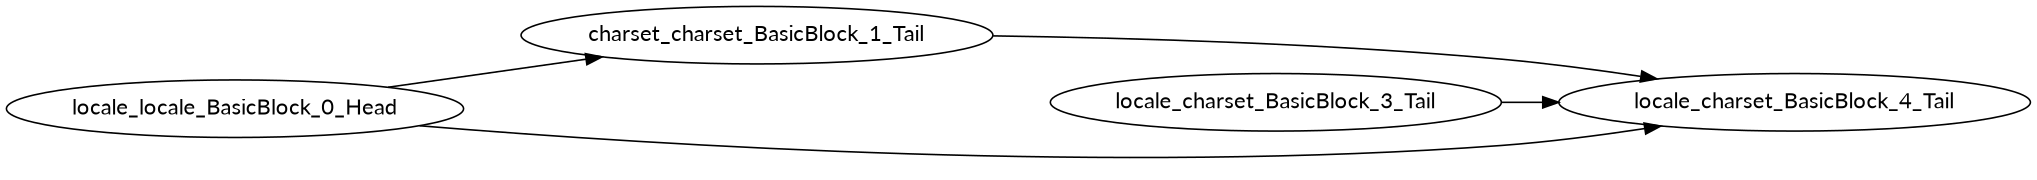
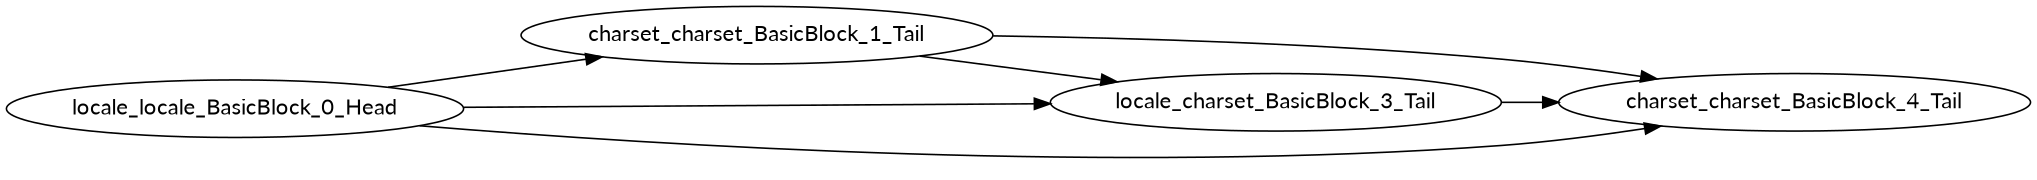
edge "charset_charset_BasicBlock_1_Tail" -> "locale_charset_BasicBlock_3_Tail": added
node "locale_charset_BasicBlock_4_Tail": label "locale_charset_BasicBlock_4_Tail" -> "charset_charset_BasicBlock_4_Tail"
edge "locale_locale_BasicBlock_0_Head" -> "locale_charset_BasicBlock_3_Tail": added
